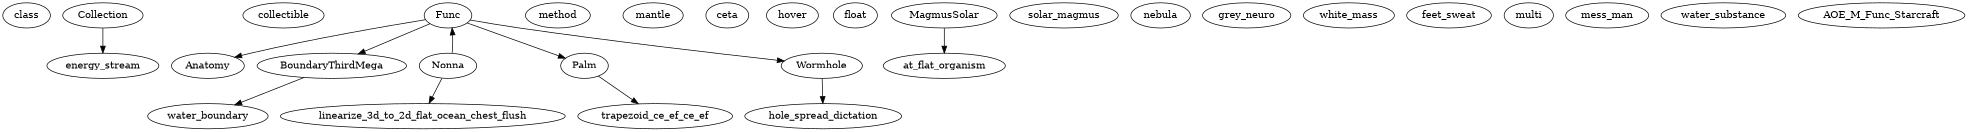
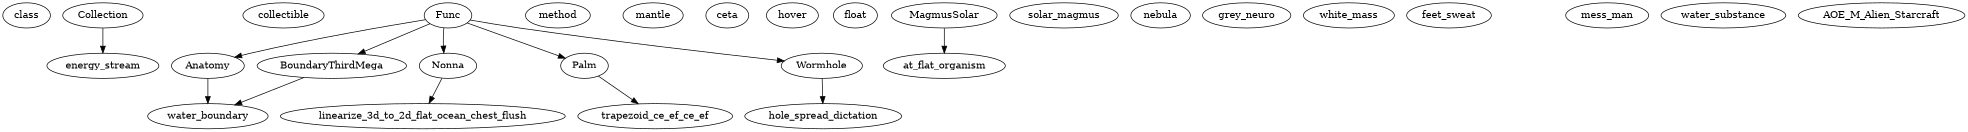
node "multi": removed
node "AOE_M_Func_Starcraft": label "AOE_M_Func_Starcraft" -> "AOE_M_Alien_Starcraft"
edge "Nonna" -> "Func": reversed
edge "Anatomy" -> "water_boundary": added
